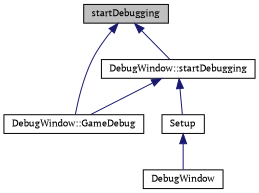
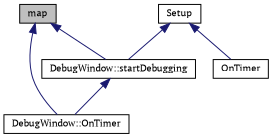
node "startDebugging": label "startDebugging" -> "map"
edge "Setup" -> "DebugWindow::startDebugging": reversed
node "DebugWindow::GameDebug": label "DebugWindow::GameDebug" -> "DebugWindow::OnTimer"
node "DebugWindow": label "DebugWindow" -> "OnTimer"
